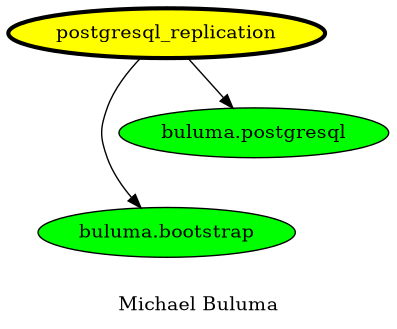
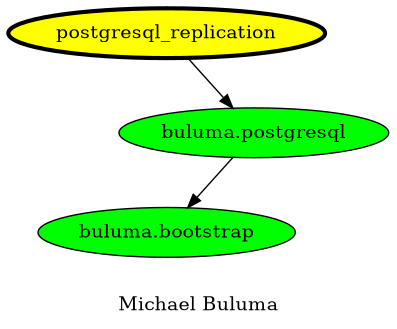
edge "postgresql_replication" -> "buluma.bootstrap": now "buluma.postgresql" -> "buluma.bootstrap"
